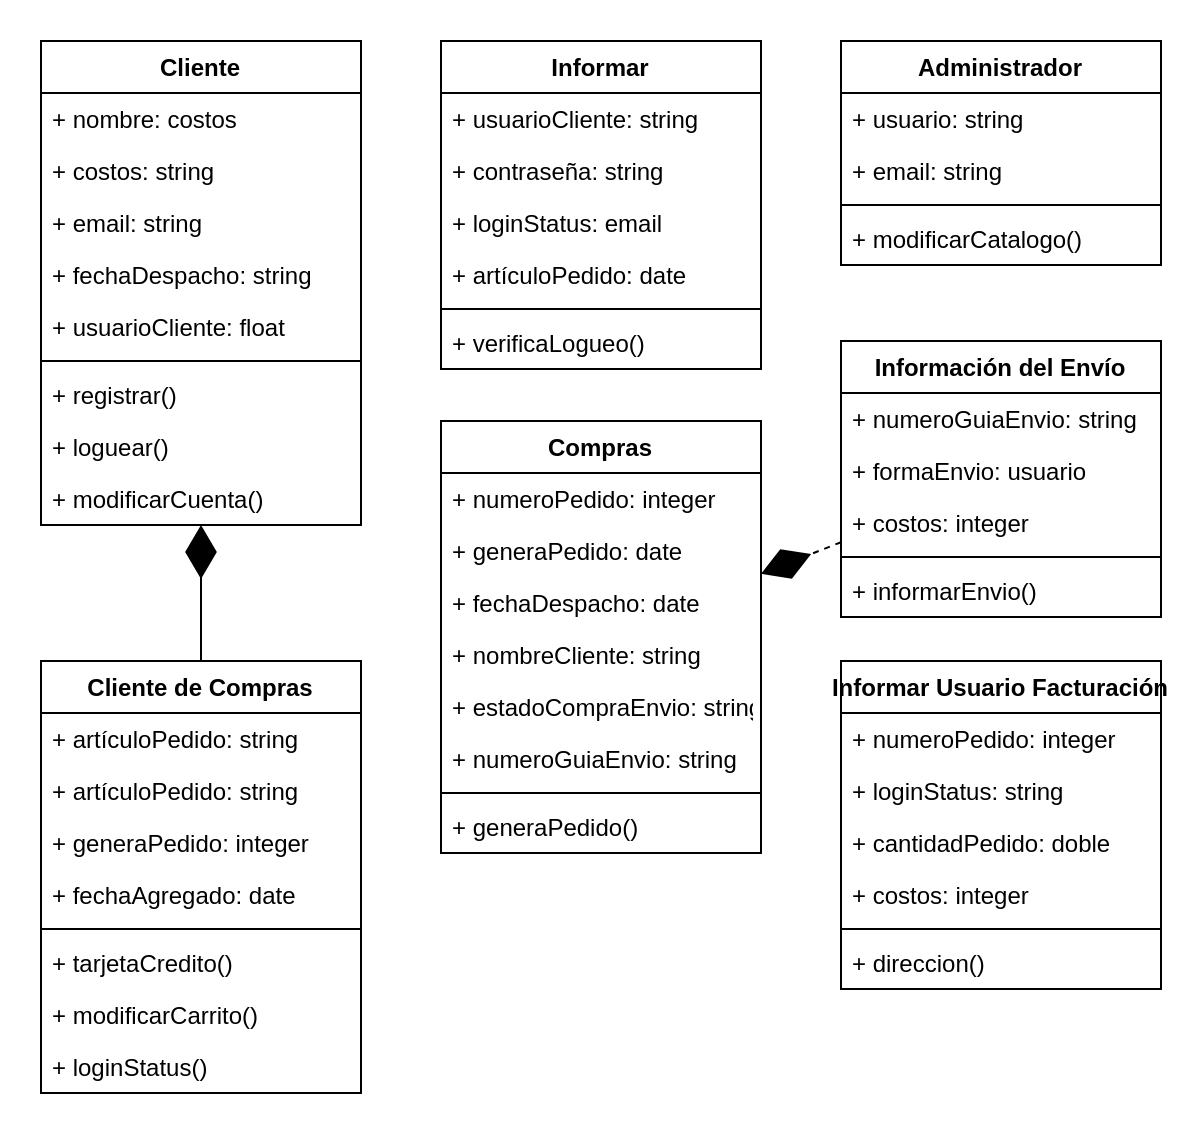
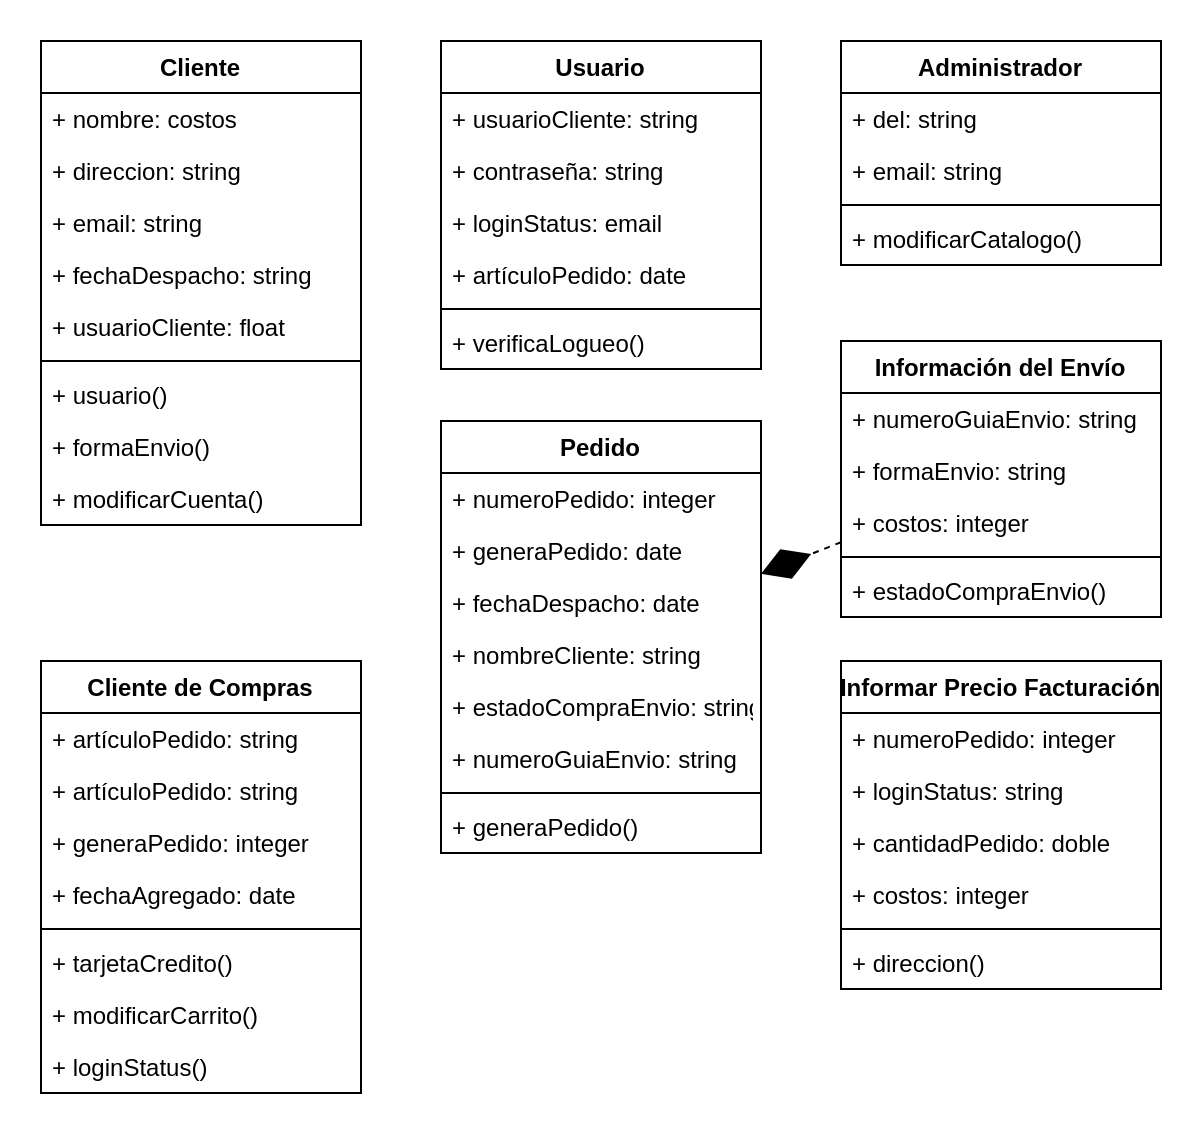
node "Informar": label "Informar" -> "Usuario"
node "+ usuario: string": label "+ usuario: string" -> "+ del: string"
node "+ costos: string": label "+ costos: string" -> "+ direccion: string"
node "+ registrar()": label "+ registrar()" -> "+ usuario()"
node "+ loguear()": label "+ loguear()" -> "+ formaEnvio()"
node "Compras": label "Compras" -> "Pedido"
node "+ formaEnvio: usuario": label "+ formaEnvio: usuario" -> "+ formaEnvio: string"
node "+ informarEnvio()": label "+ informarEnvio()" -> "+ estadoCompraEnvio()"
edge "Cliente de Compras" -> "Cliente": removed
node "Informar Usuario Facturación": label "Informar Usuario Facturación" -> "Informar Precio Facturación"
